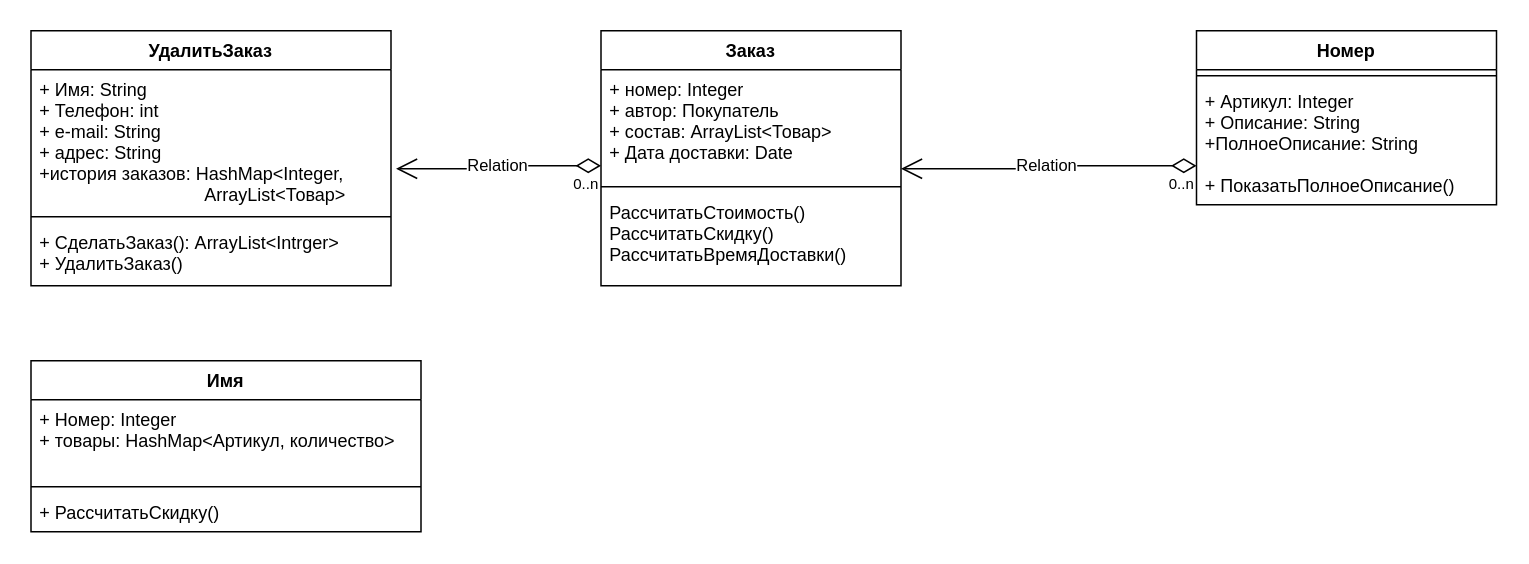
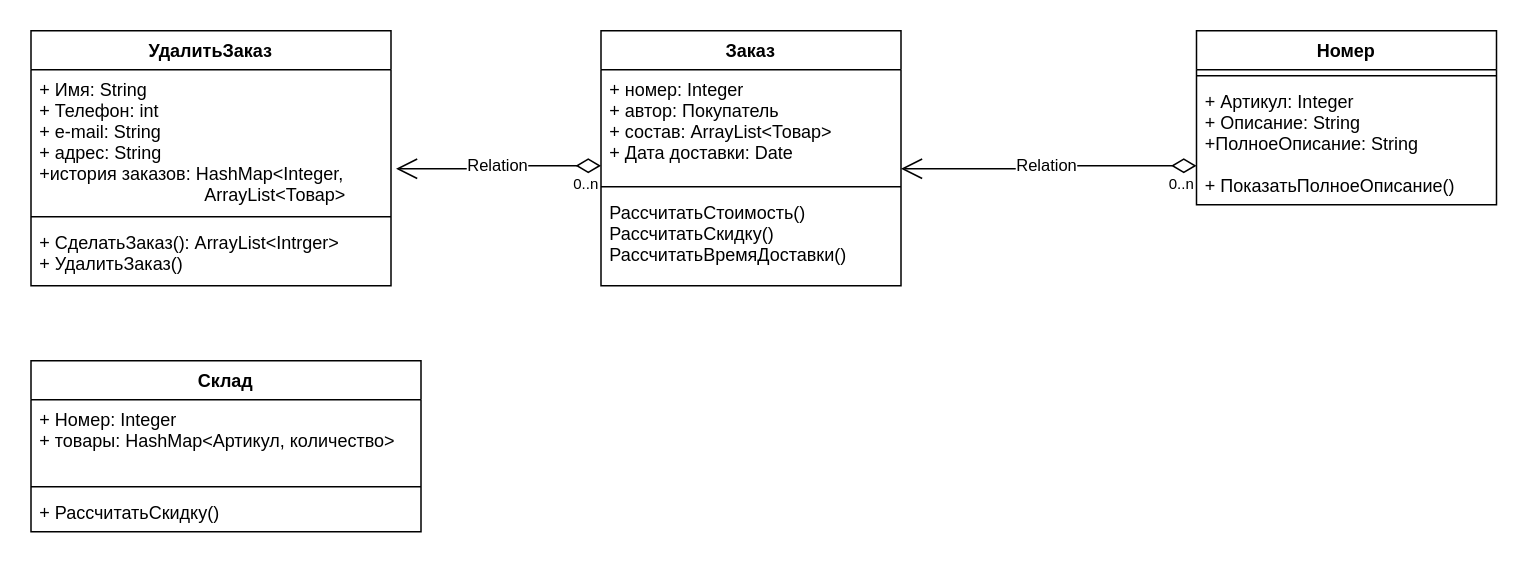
node "Имя": label "Имя" -> "Склад"
